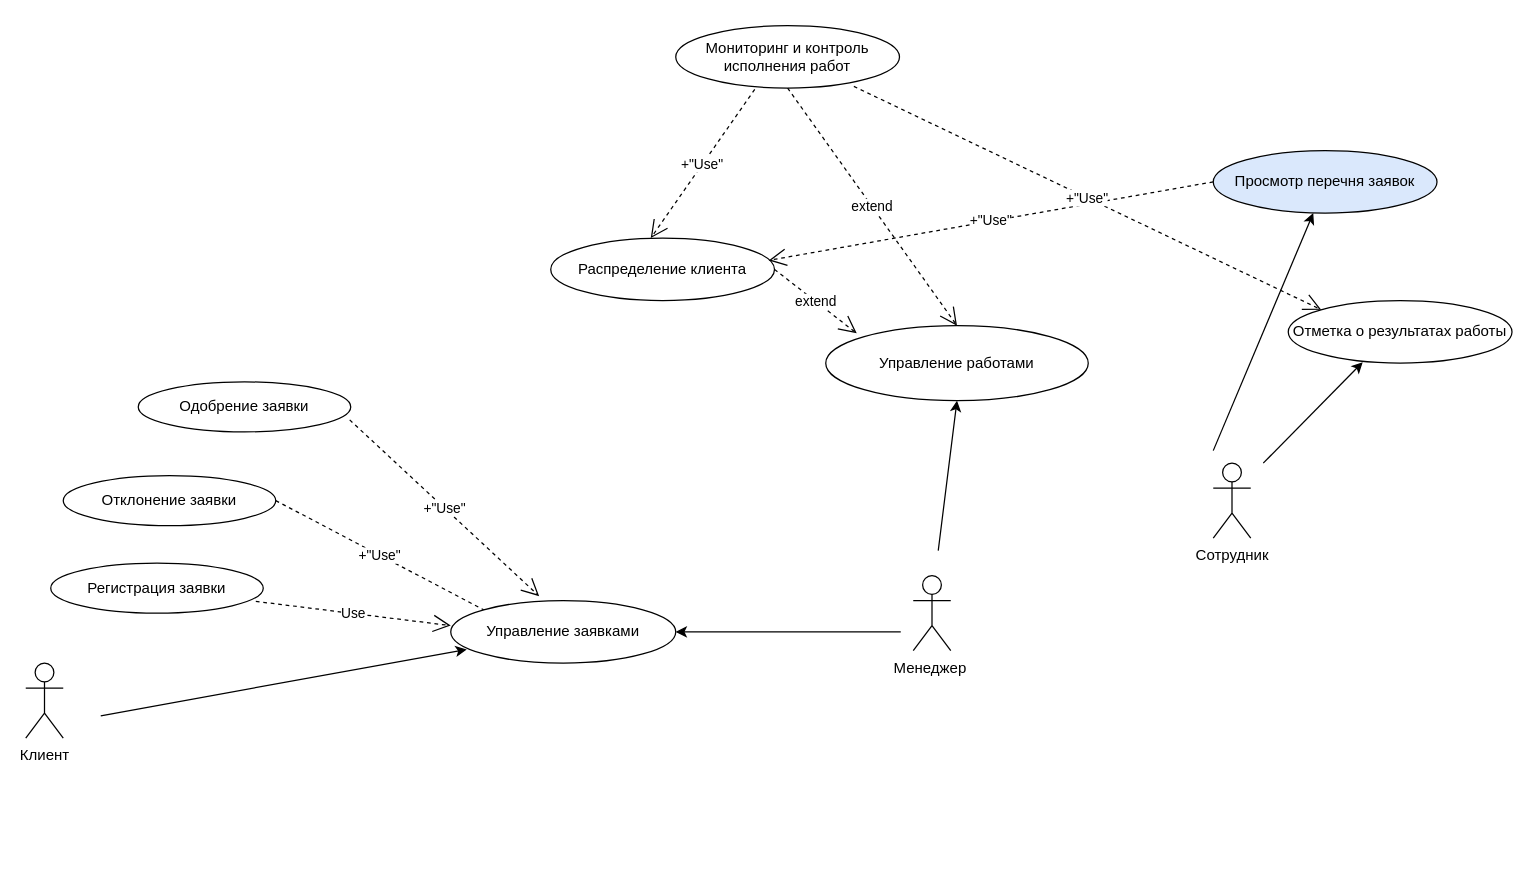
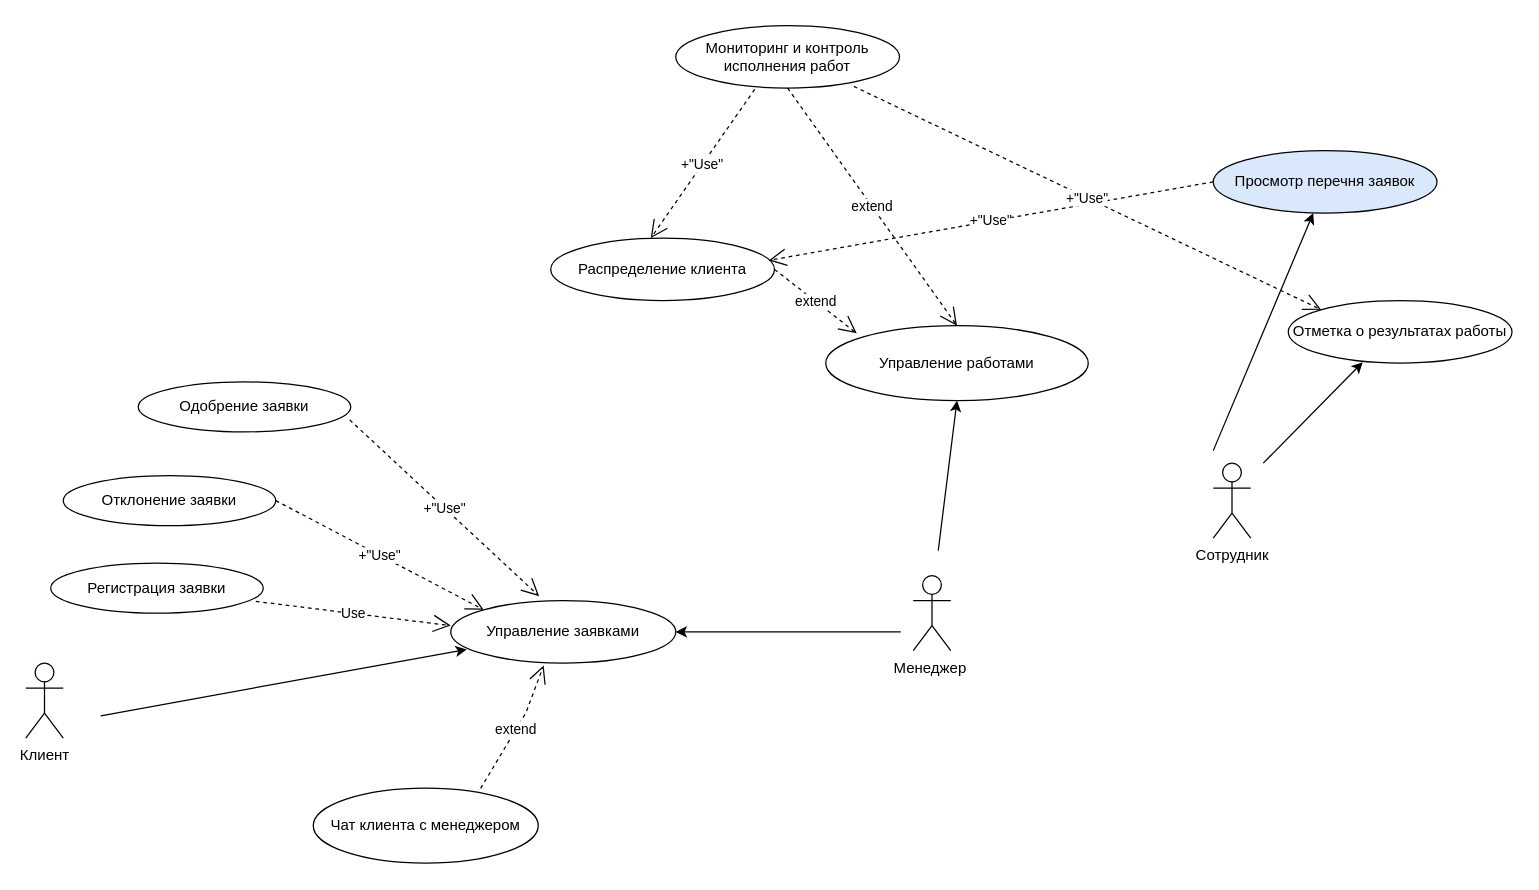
edge "Отклонение заявки" -- "Управление заявками": arrowhead none -> open
edge "Чат клиента с менеджером" -> "Управление заявками": added, label "extend"
node "Чат клиента с менеджером": added
